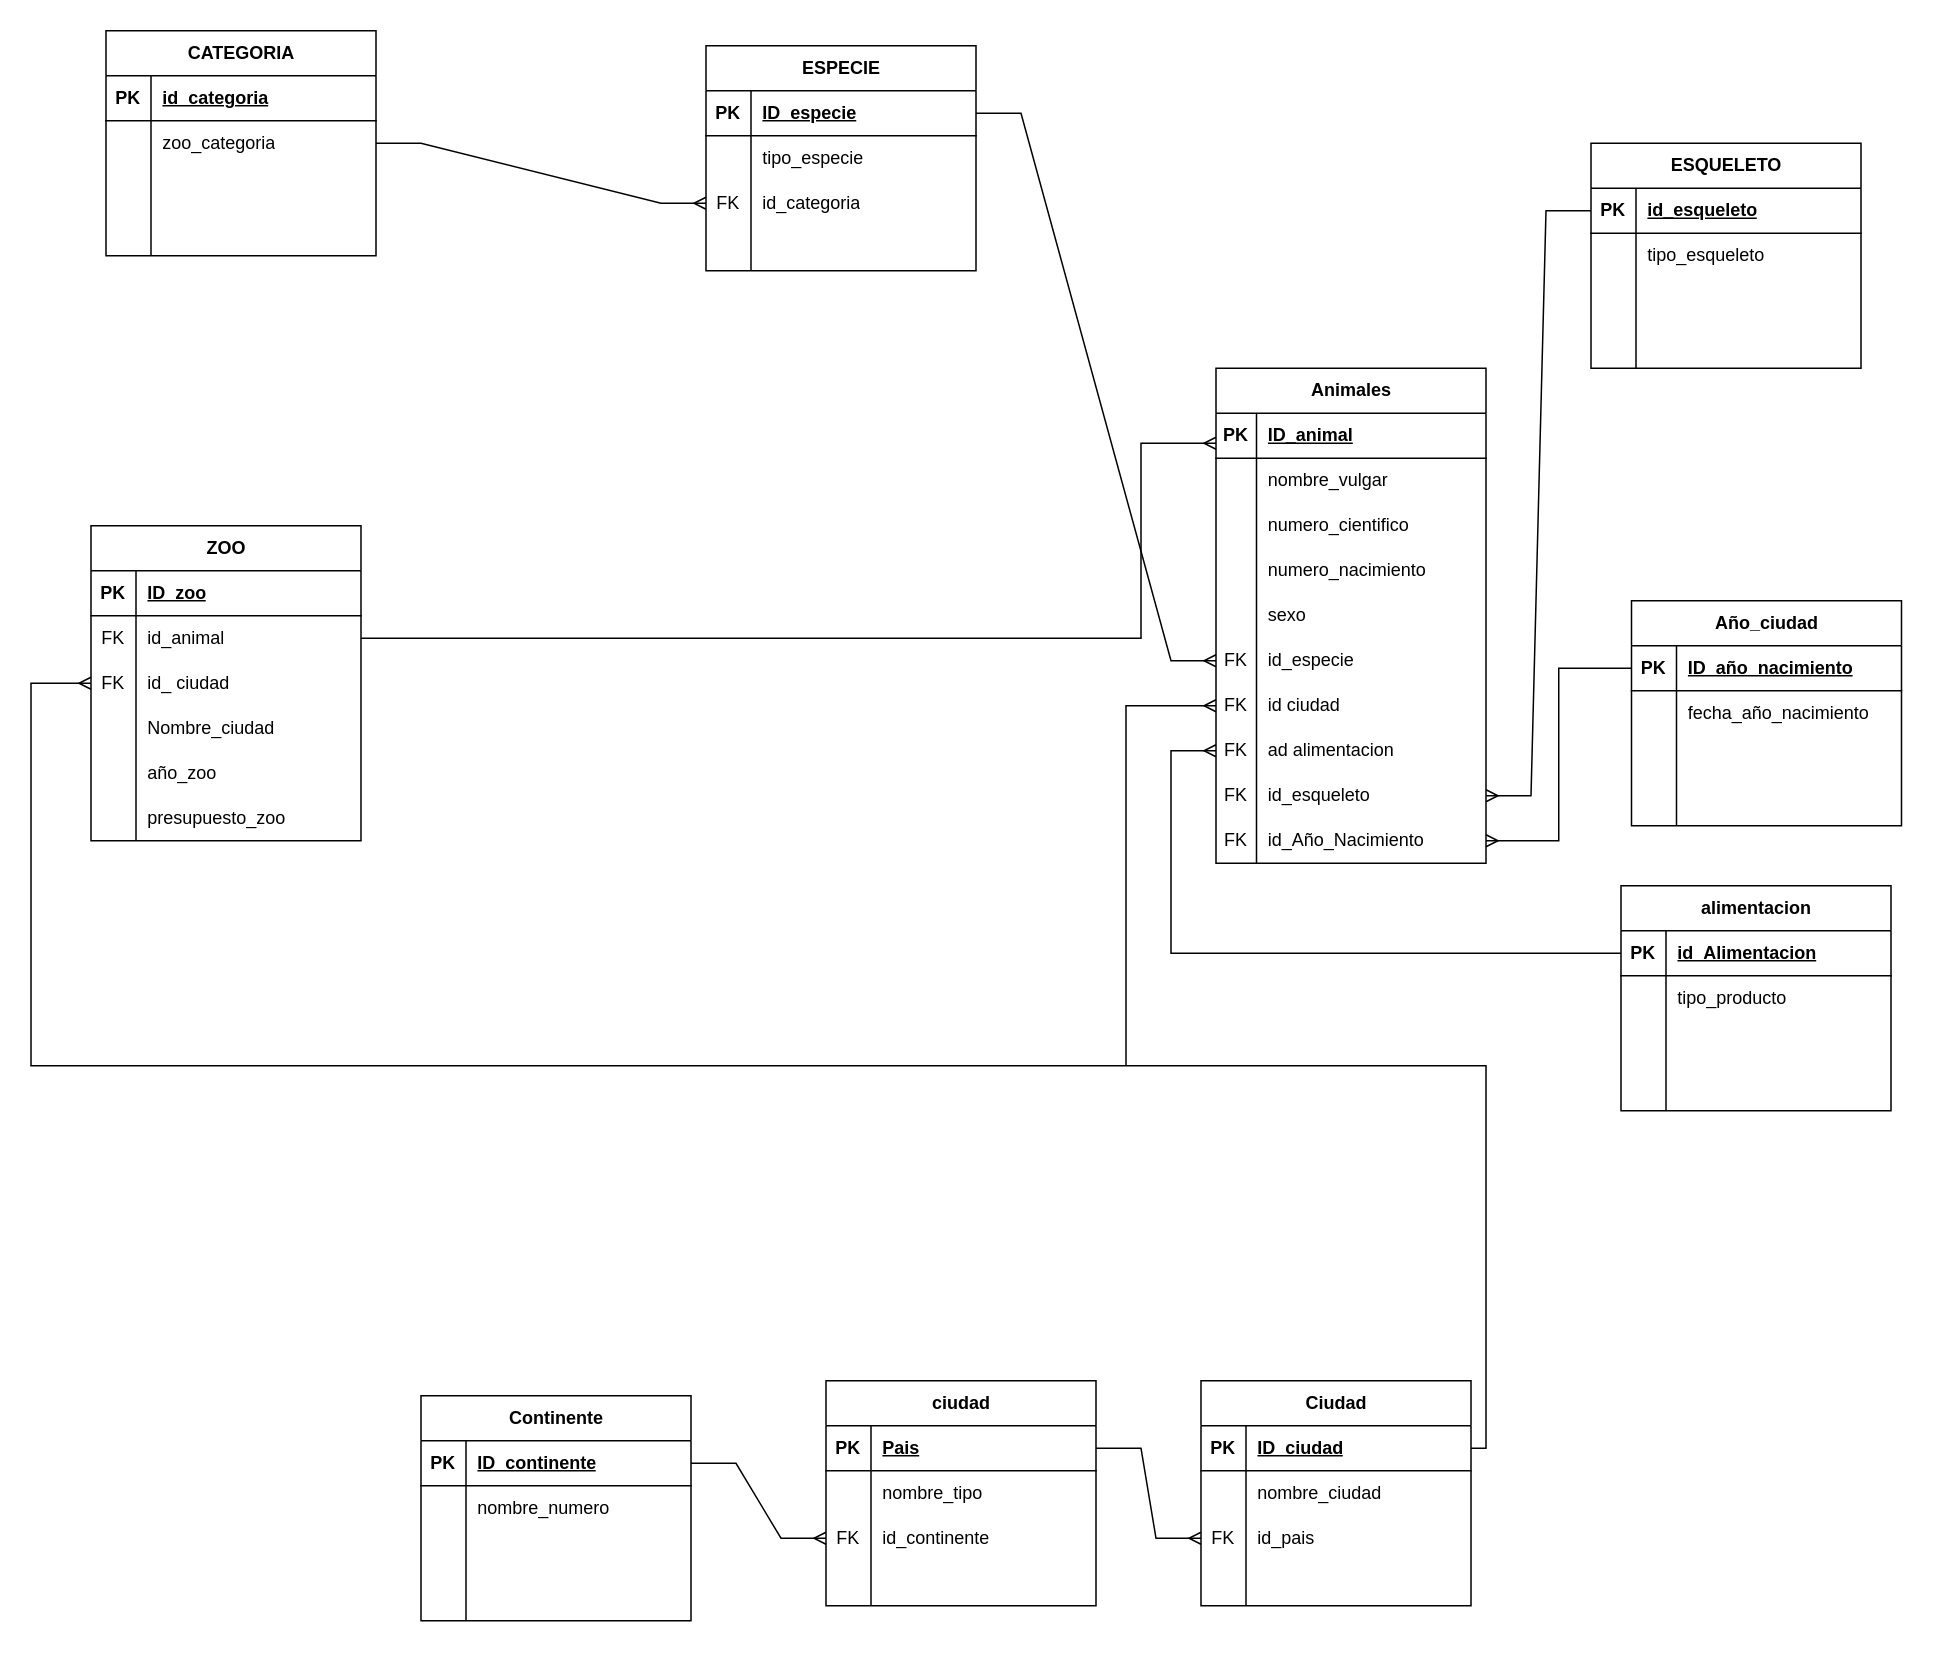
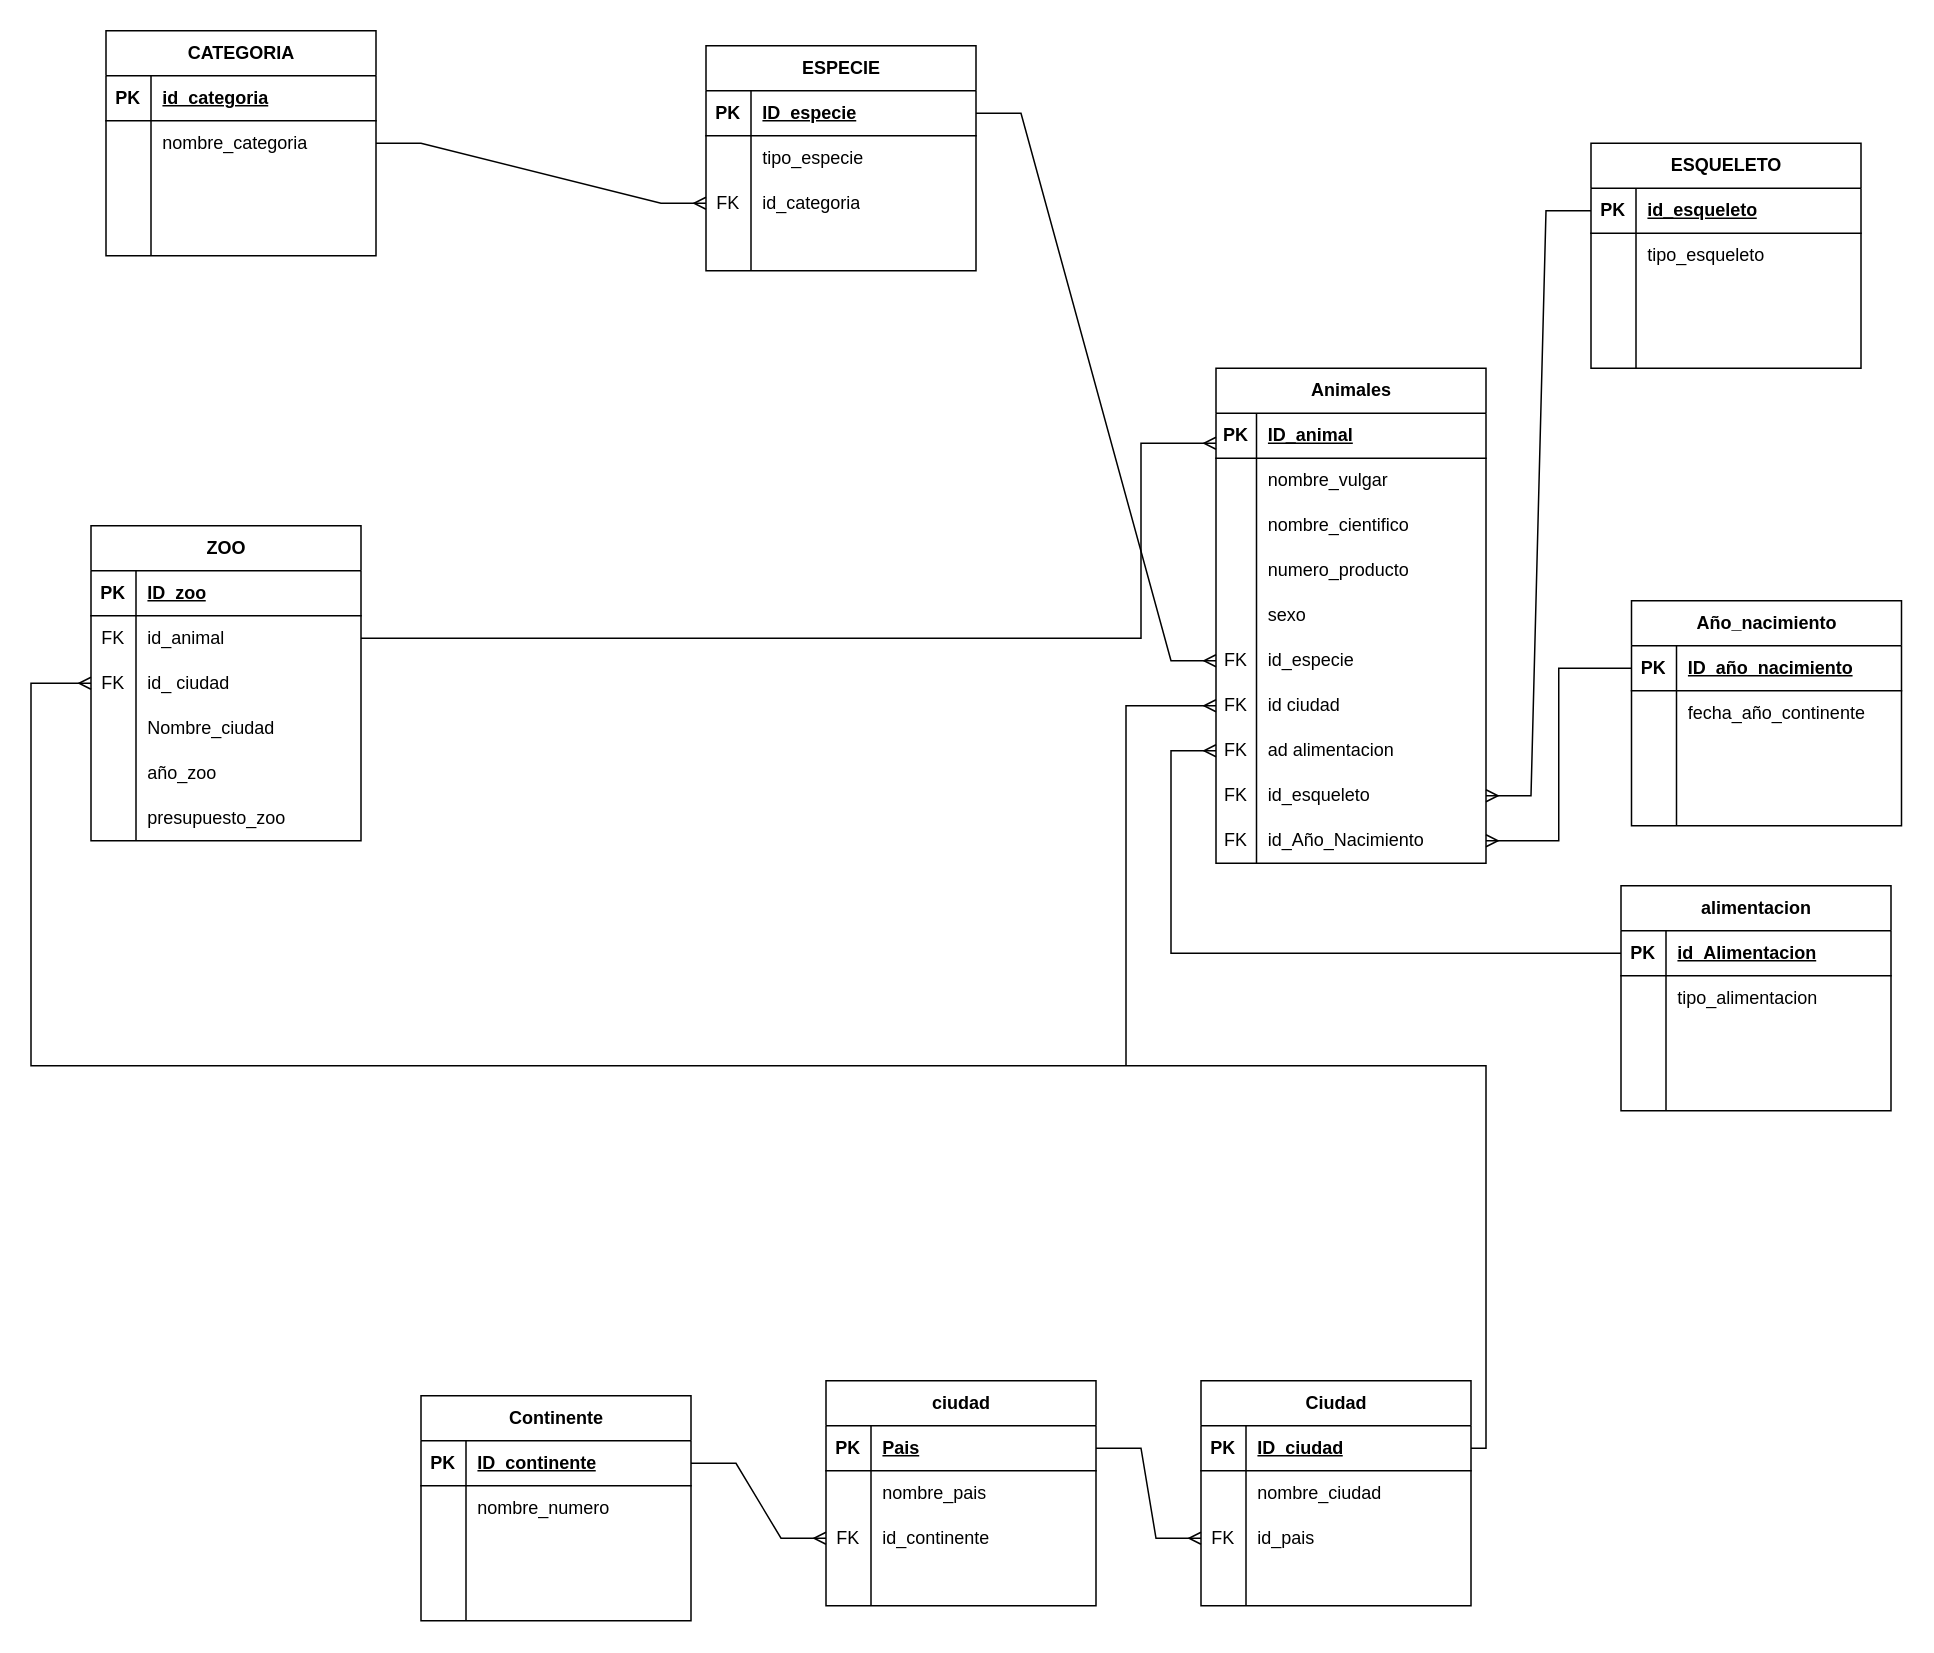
node "zoo_categoria": label "zoo_categoria" -> "nombre_categoria"
node "numero_cientifico": label "numero_cientifico" -> "nombre_cientifico"
node "numero_nacimiento": label "numero_nacimiento" -> "numero_producto"
node "Año_ciudad": label "Año_ciudad" -> "Año_nacimiento"
node "fecha_año_nacimiento": label "fecha_año_nacimiento" -> "fecha_año_continente"
node "tipo_producto": label "tipo_producto" -> "tipo_alimentacion"
node "nombre_tipo": label "nombre_tipo" -> "nombre_pais"
